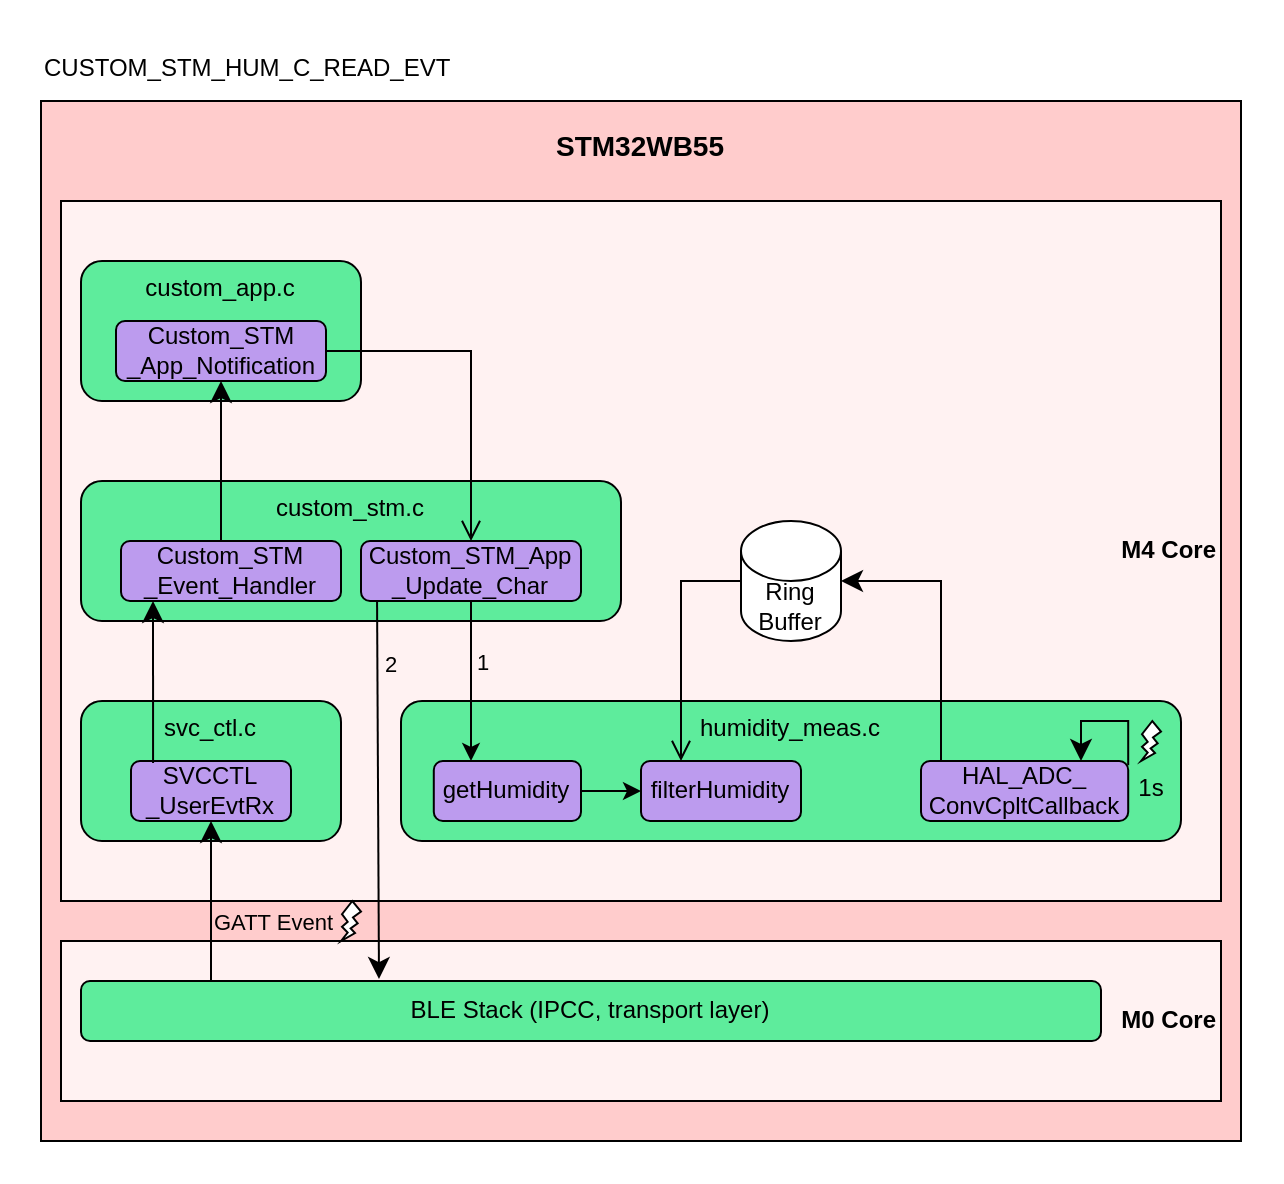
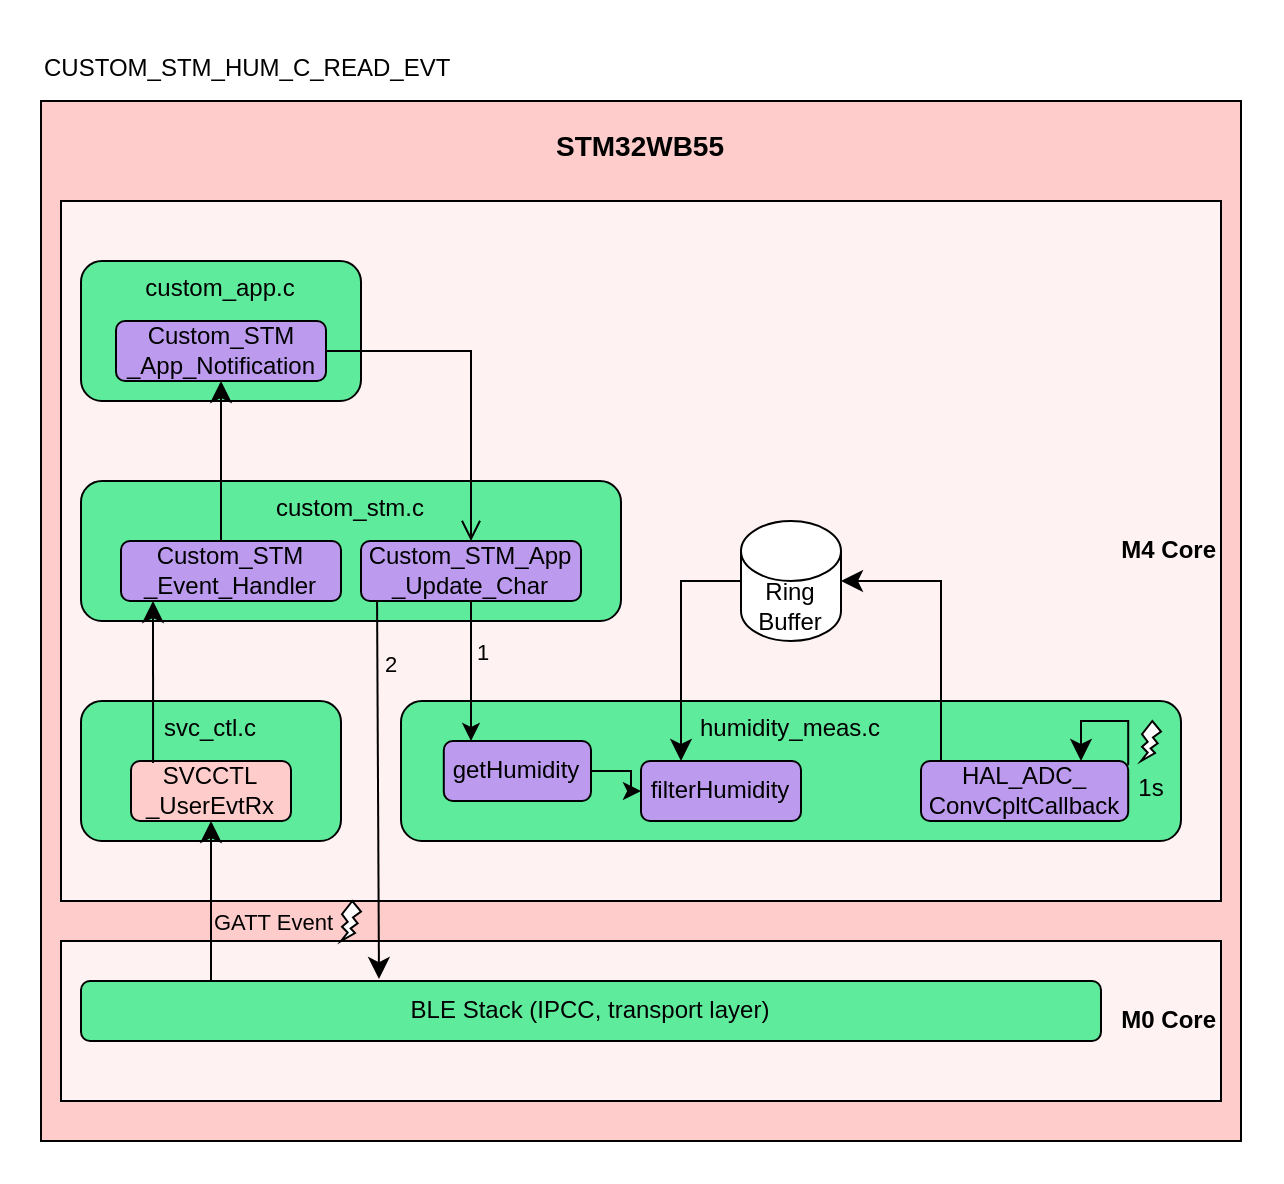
edge "Ring Buffer" -> "filterHumidity": arrowhead open -> classic
node "SVCCTL _UserEvtRx": fillcolor #bc9bee -> #ffcccc
node "getHumidity": moved (507, 791) -> (517, 771)
